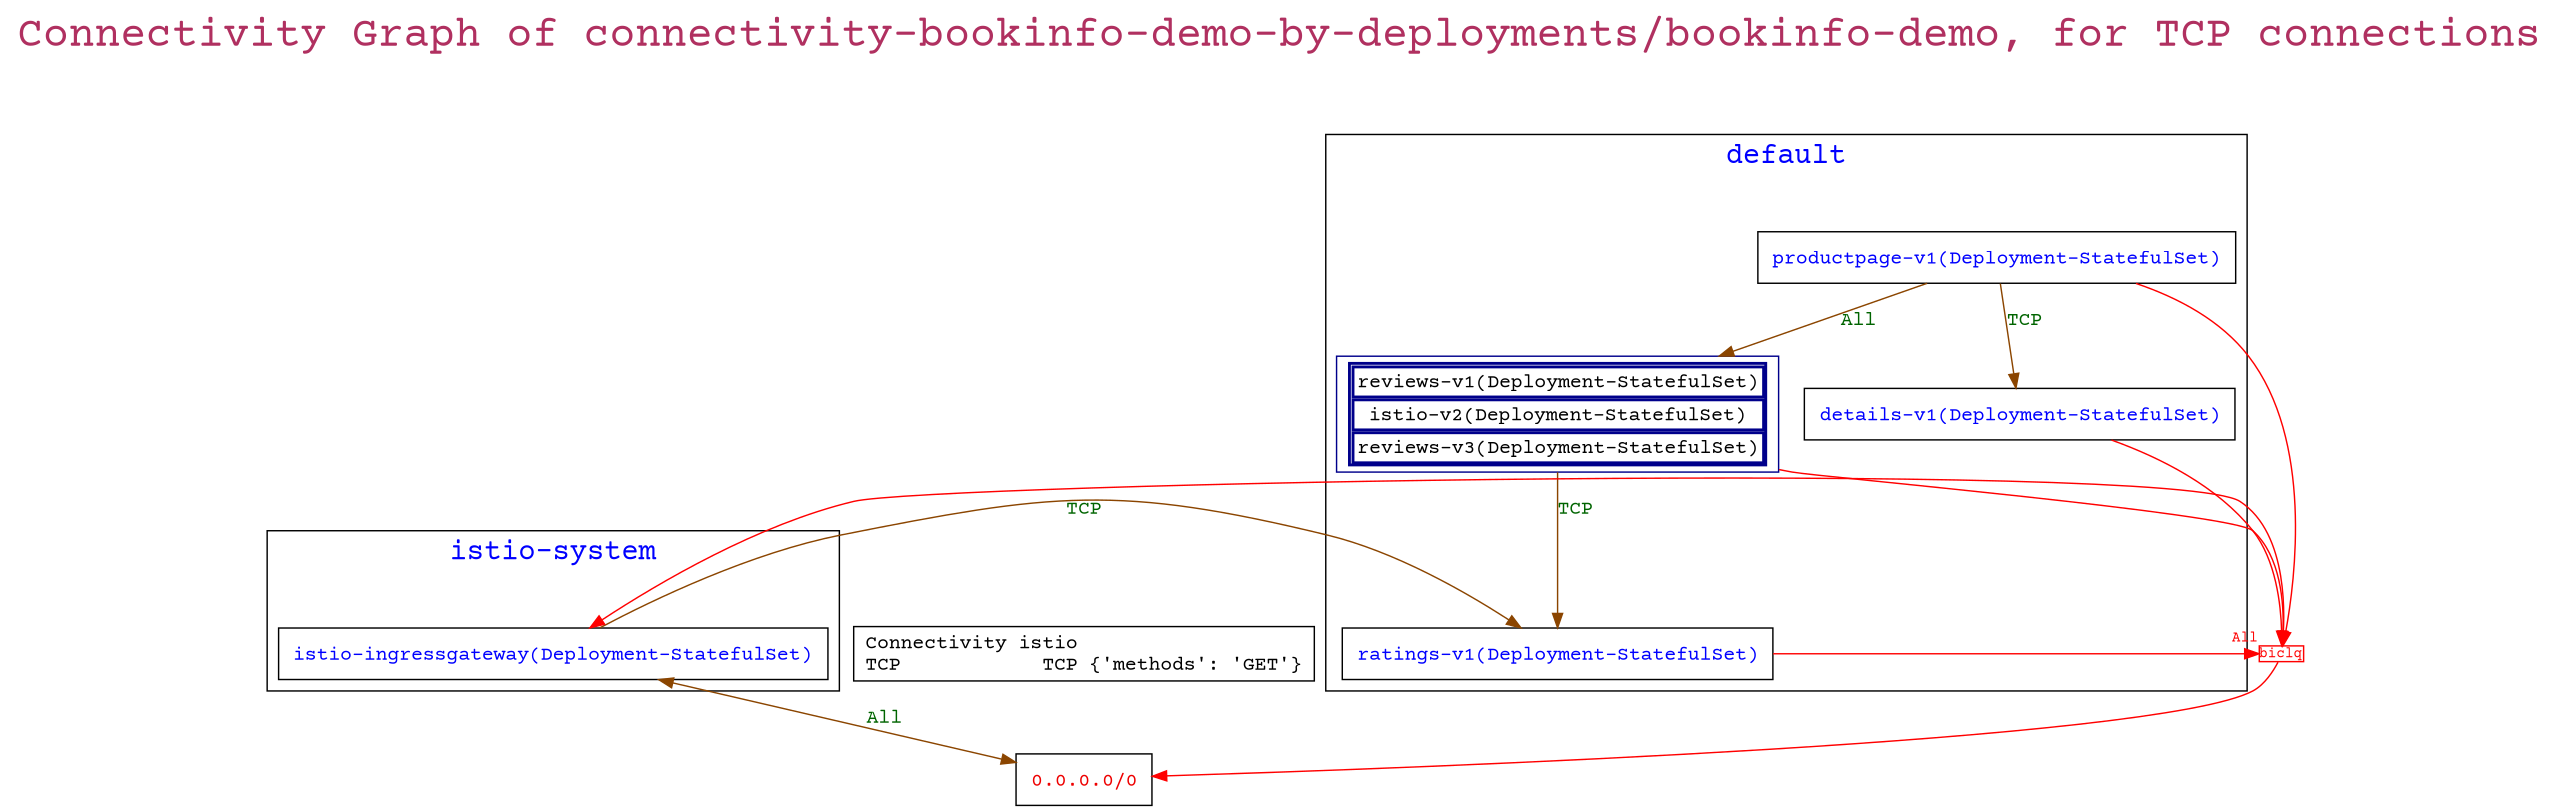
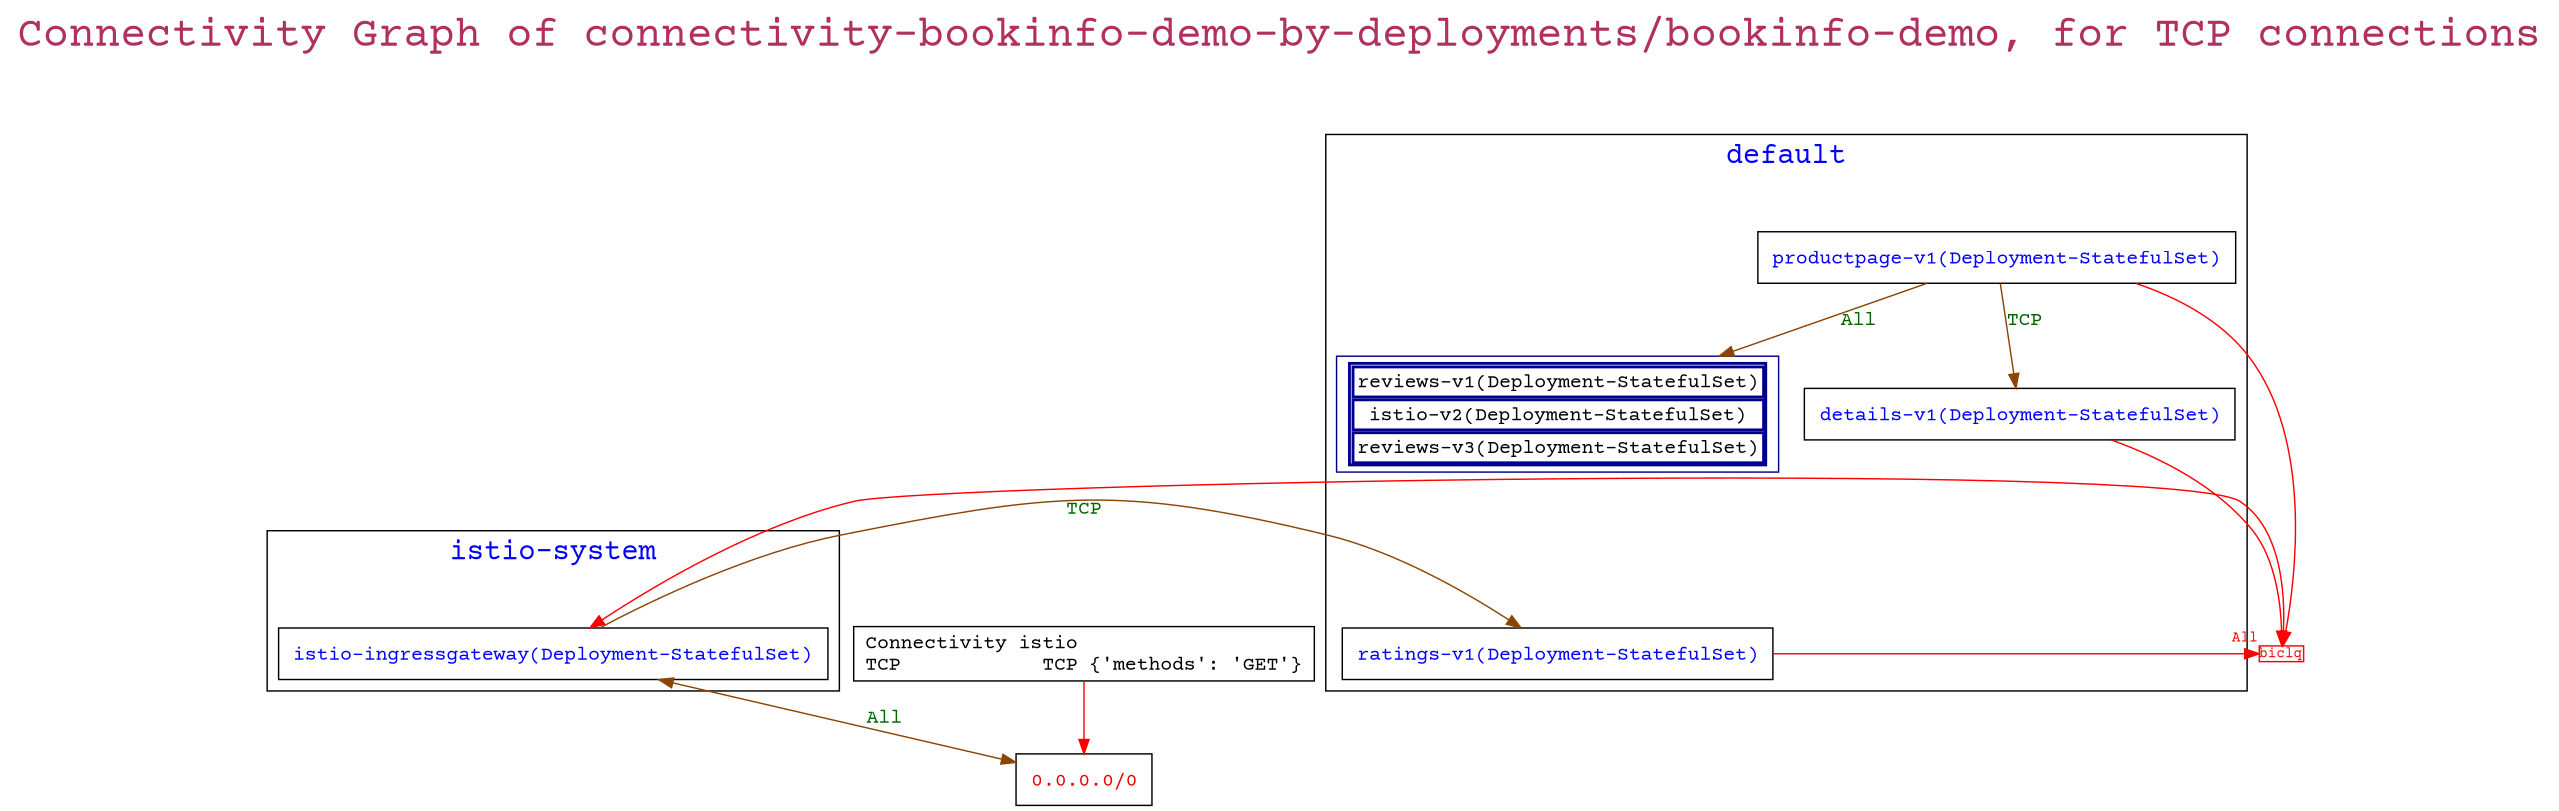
edge "reviews-v1(Deployment-StatefulSet)" -- "biclq All": removed
edge "reviews-v1(Deployment-StatefulSet)" -- "ratings-v1(Deployment-StatefulSet)": removed, label "TCP"
edge "biclq All" -- "0.0.0.0/0": now "Connectivity istio TCP            TCP {'methods': 'GET'}" -- "0.0.0.0/0"
